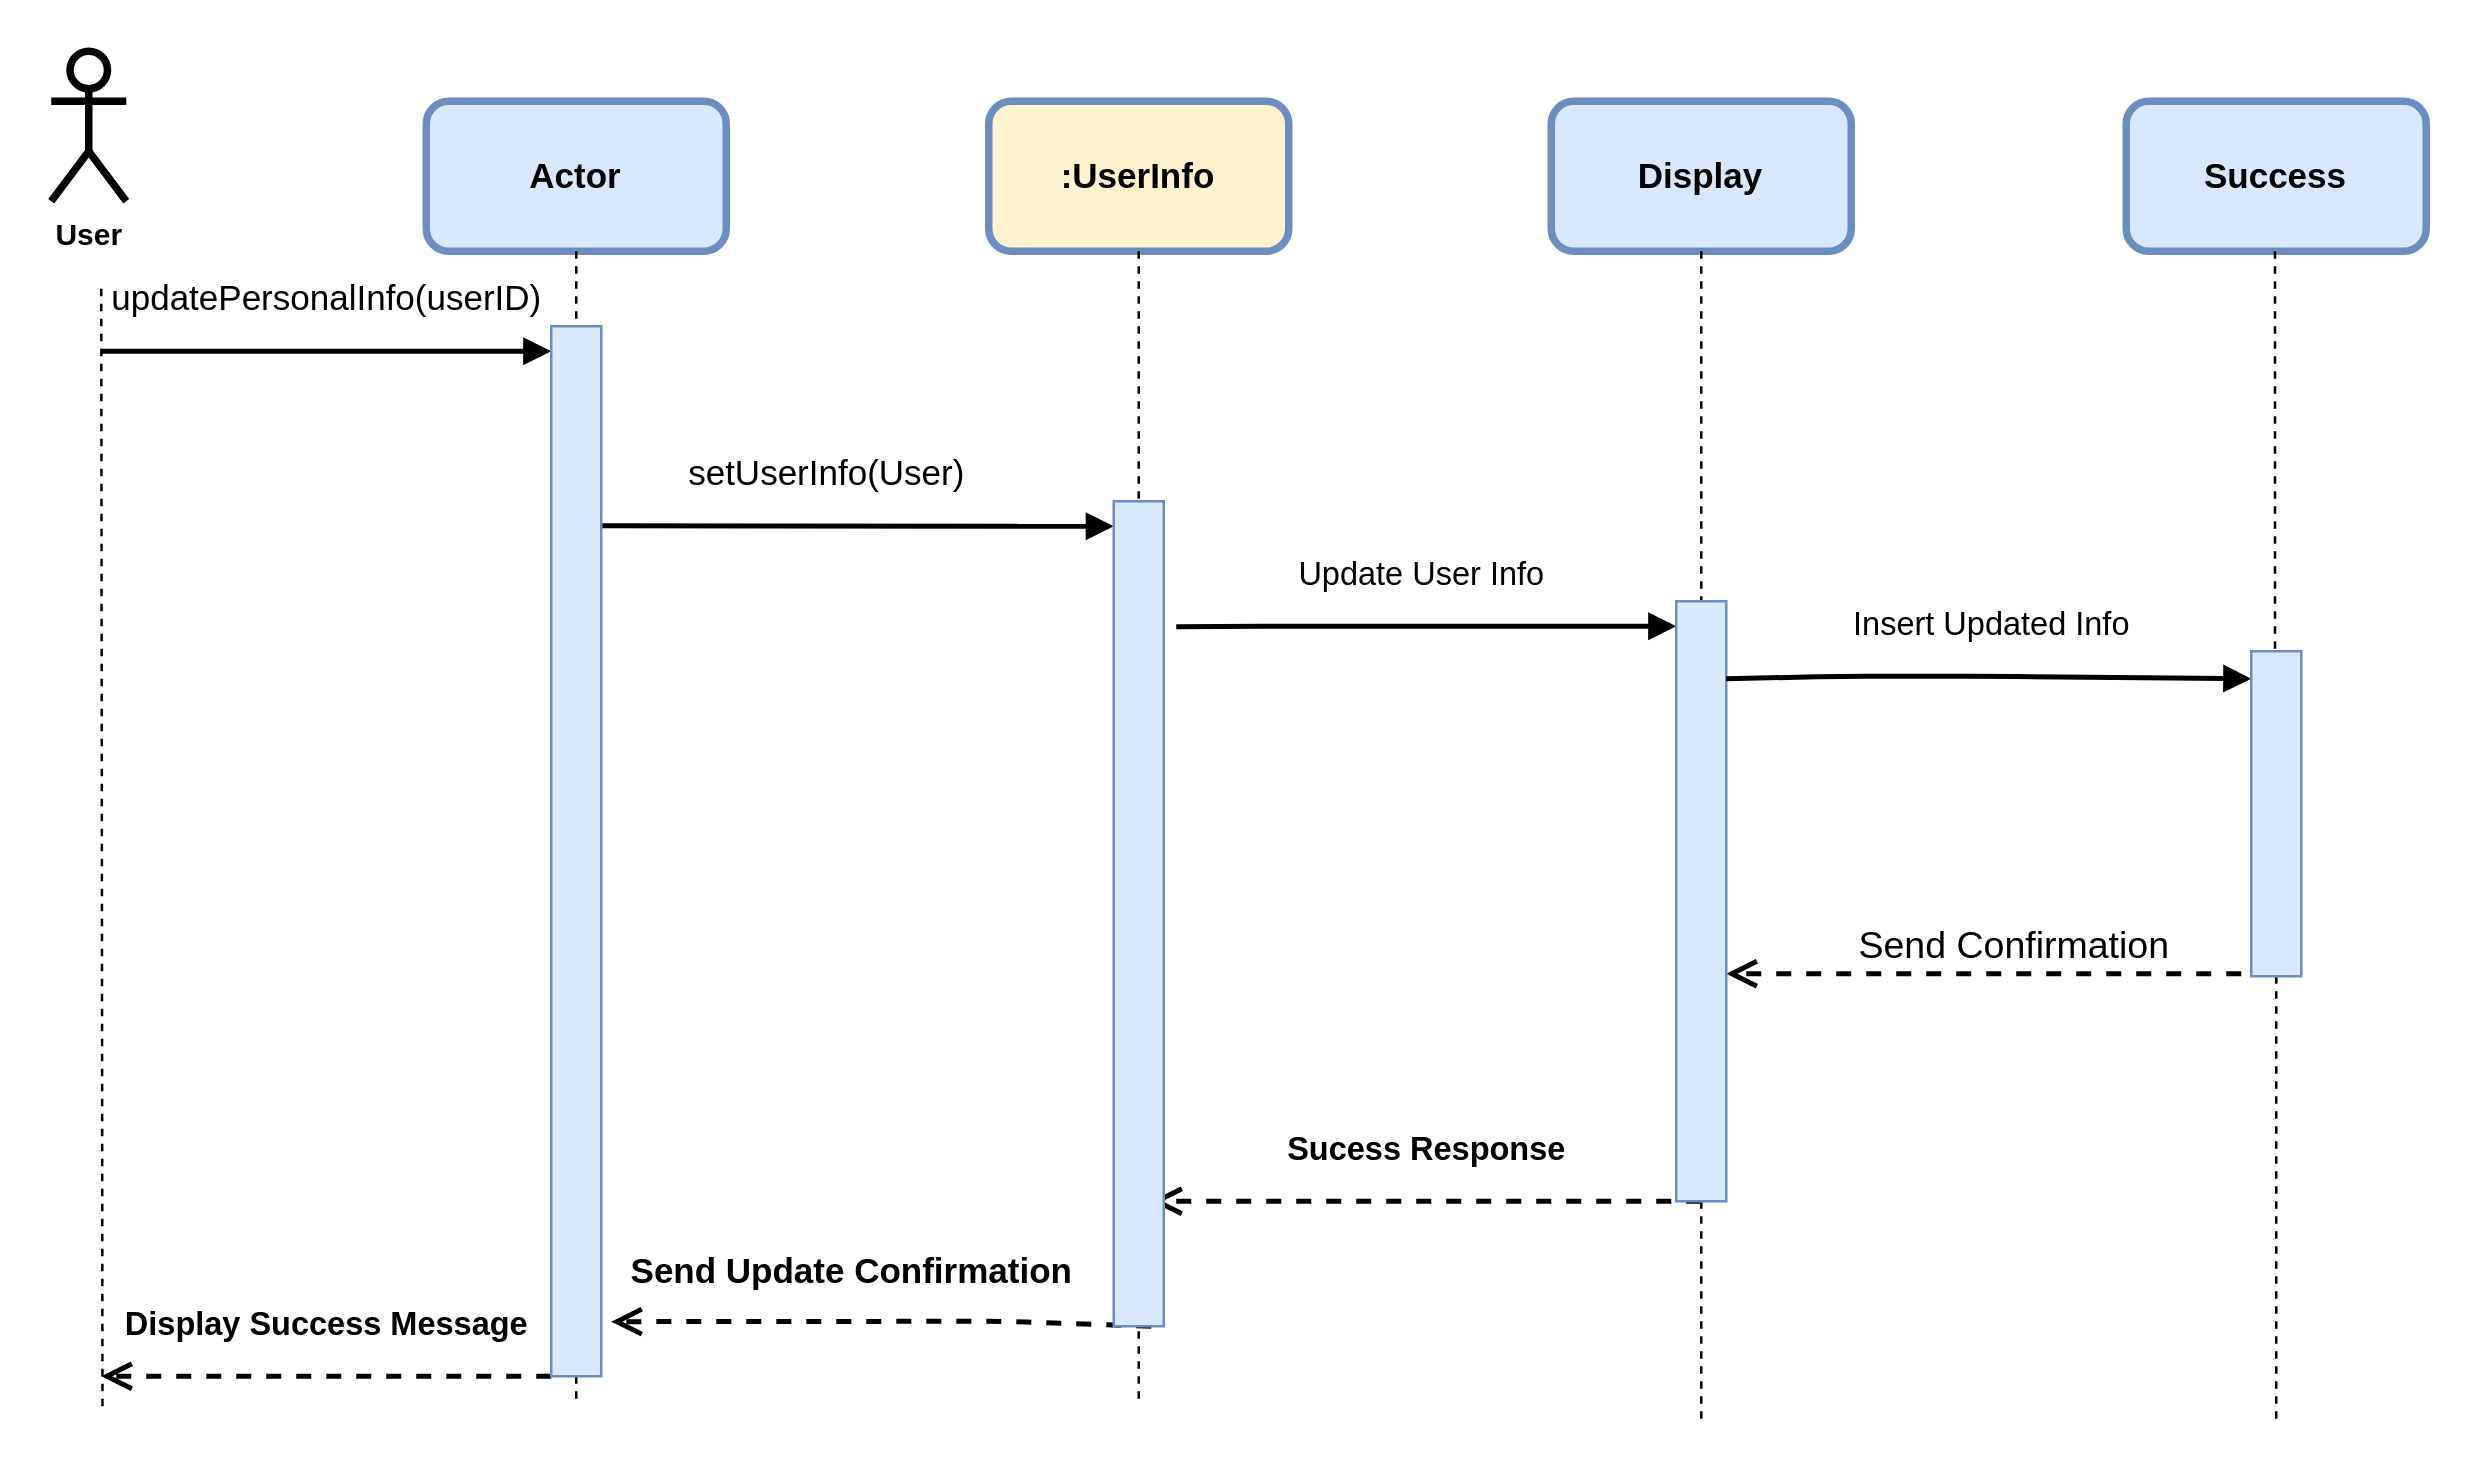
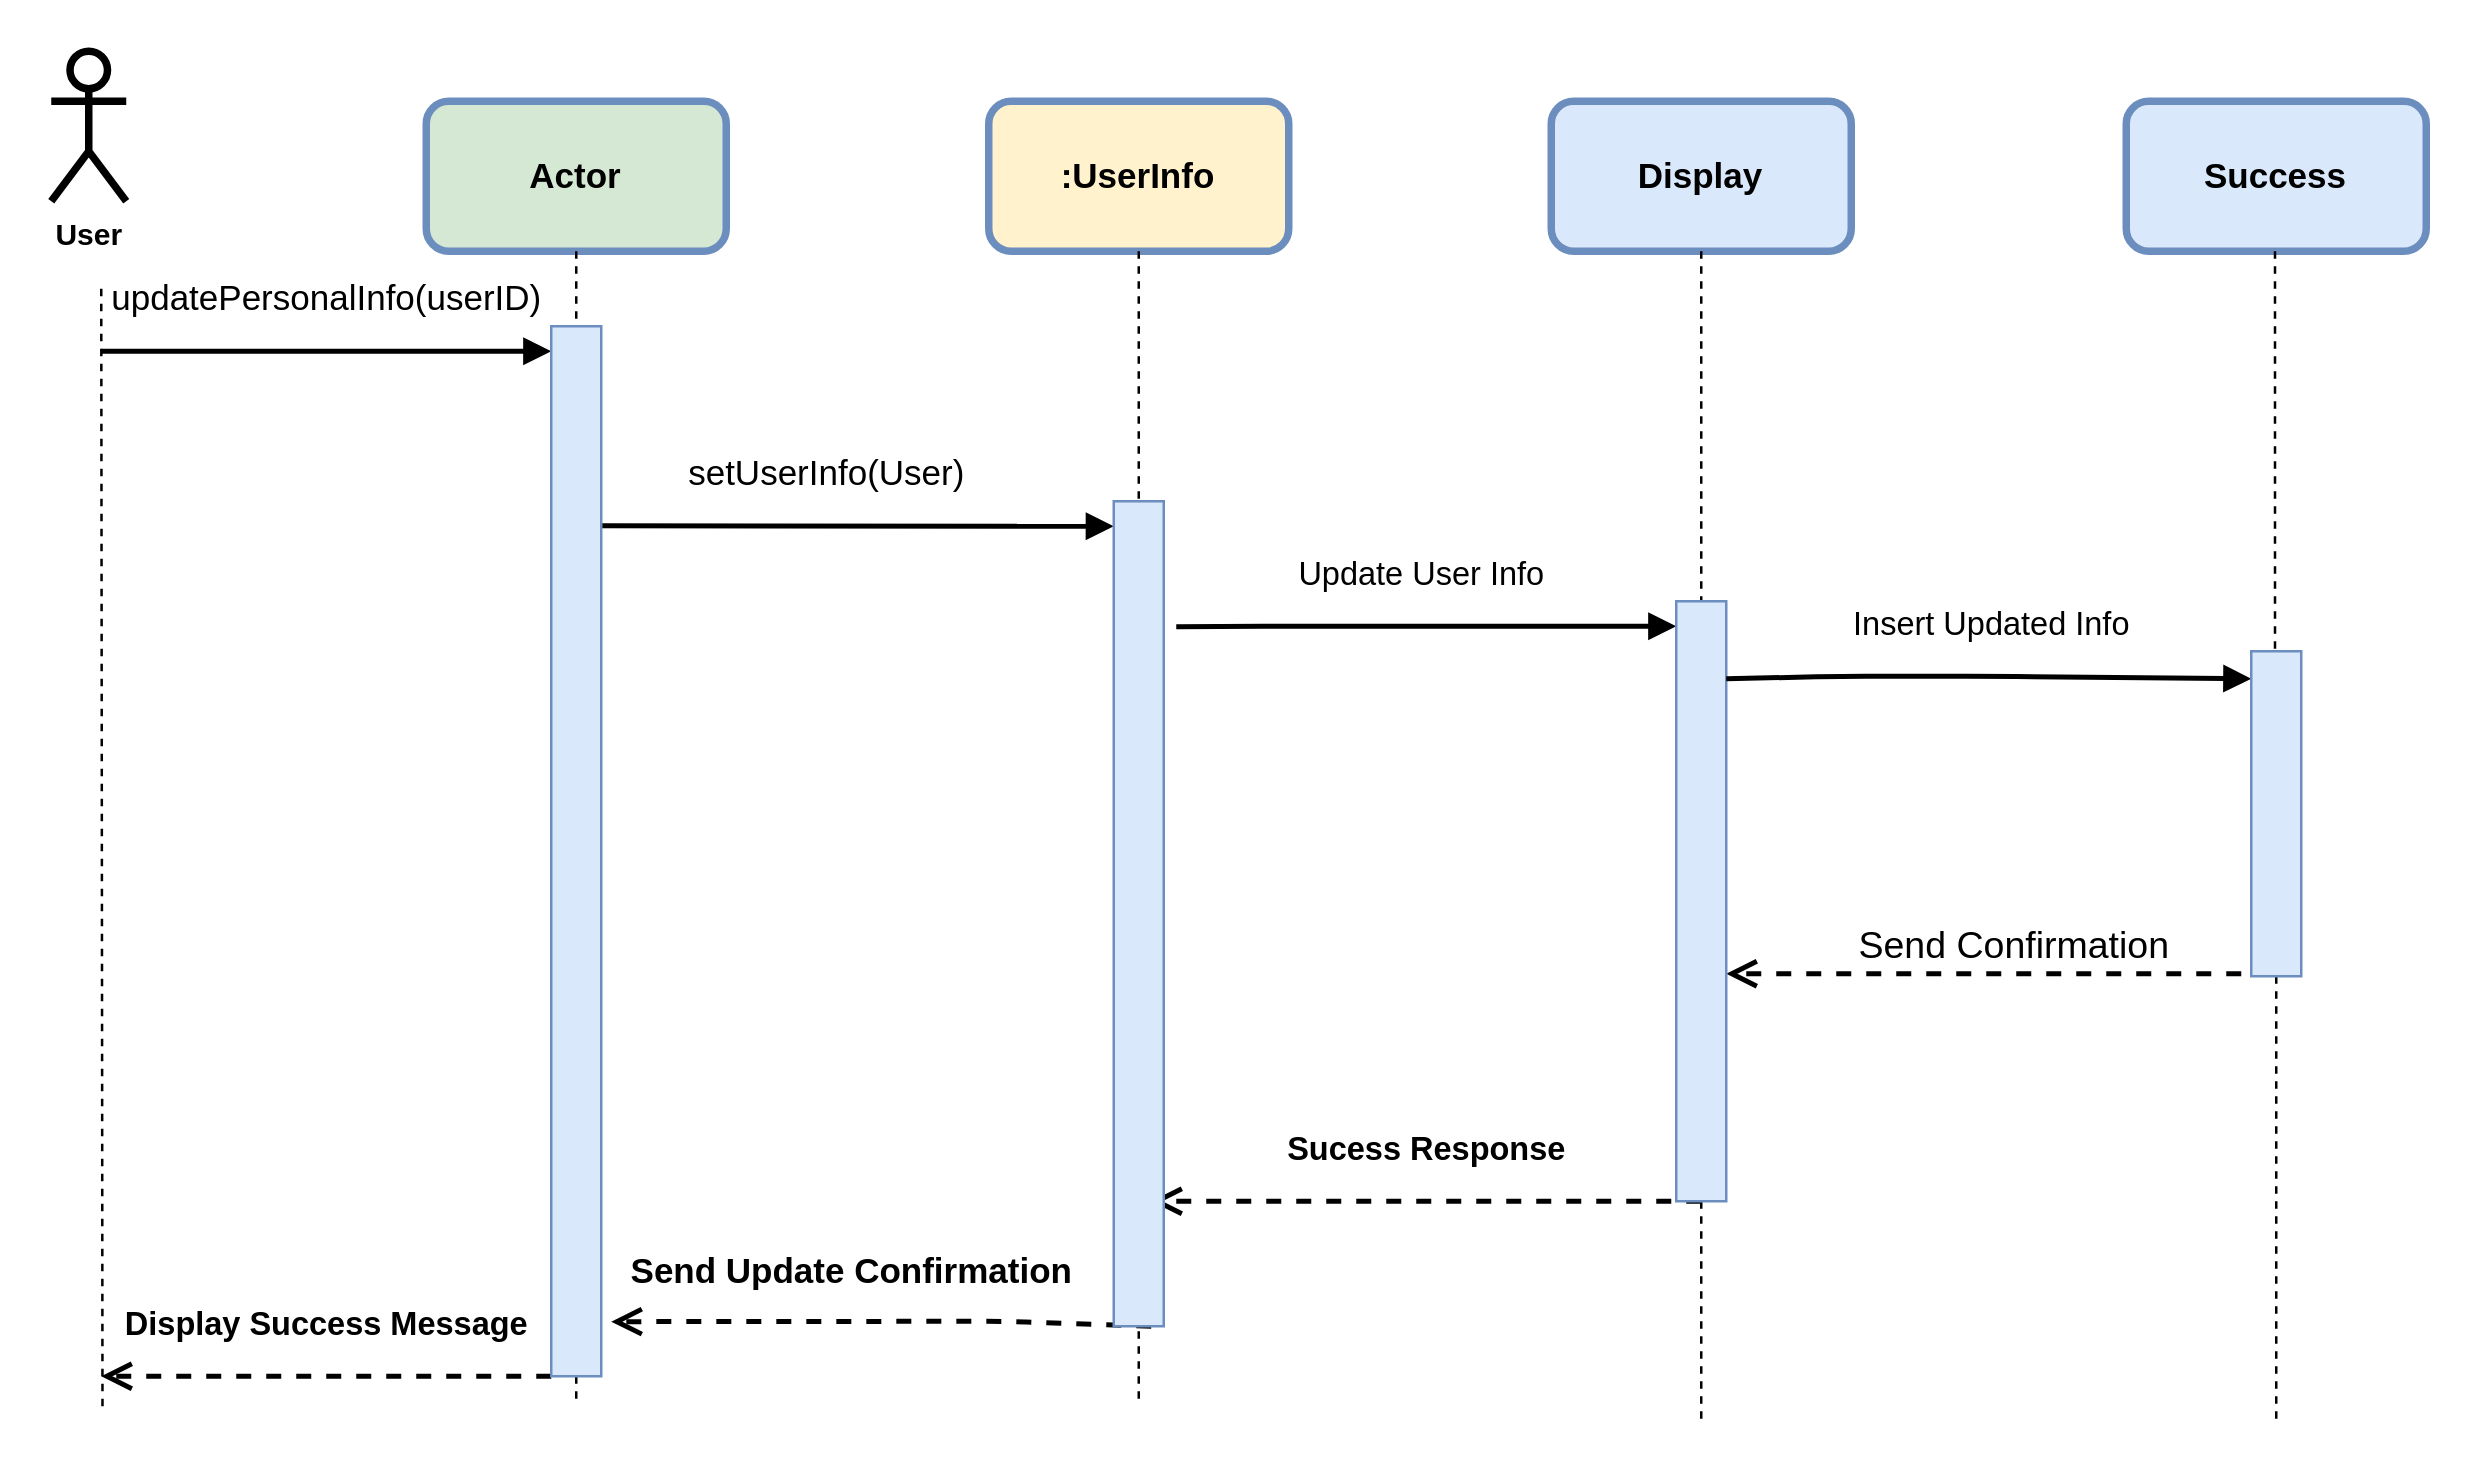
node "Actor": fillcolor #dae8fc -> #d5e8d4
